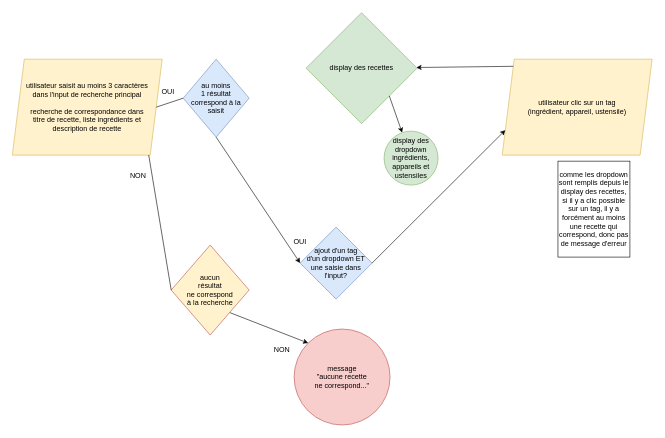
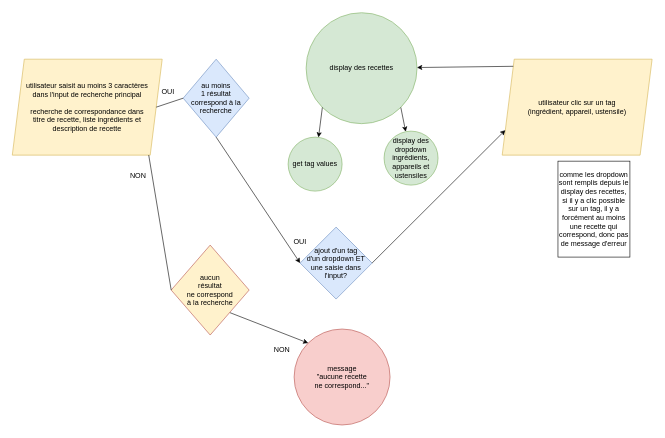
node "display des recettes": shape diamond -> ellipse
node "au moins 1 résultat correspond à la saisit": label "au moins 1 résultat correspond à la saisit" -> "au moins 1 résultat correspond à la recherche"
edge "display des recettes" -> "get tag values": added
node "get tag values": added
